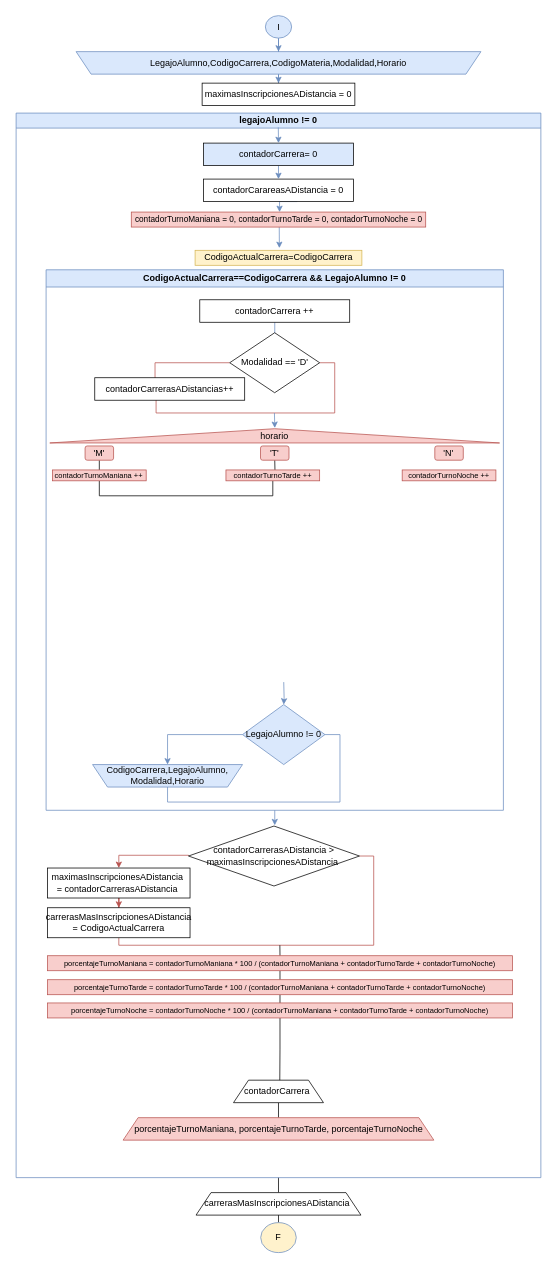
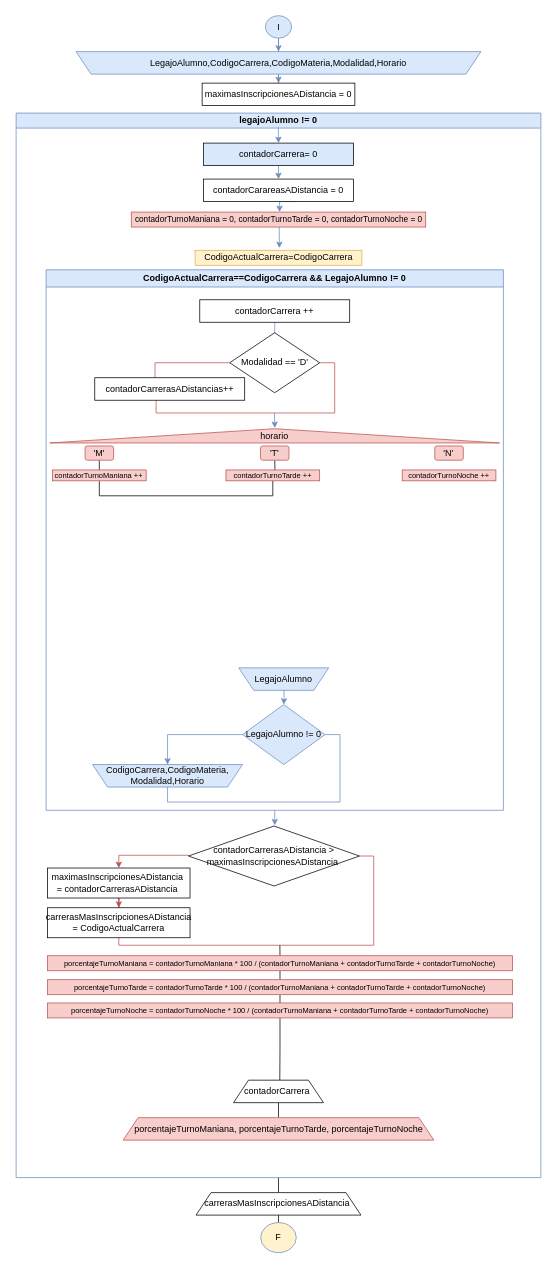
node "LegajoAlumno": added
node "CodigoCarrera,LegajoAlumno, Modalidad,Horario": label "CodigoCarrera,LegajoAlumno, Modalidad,Horario" -> "CodigoCarrera,CodigoMateria, Modalidad,Horario"
